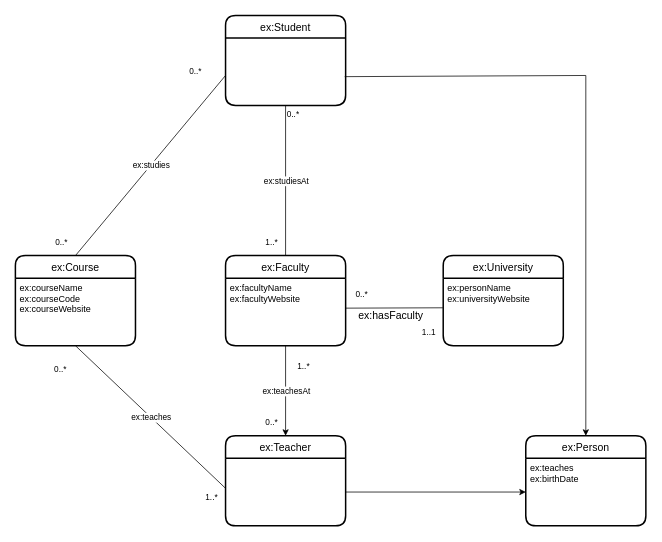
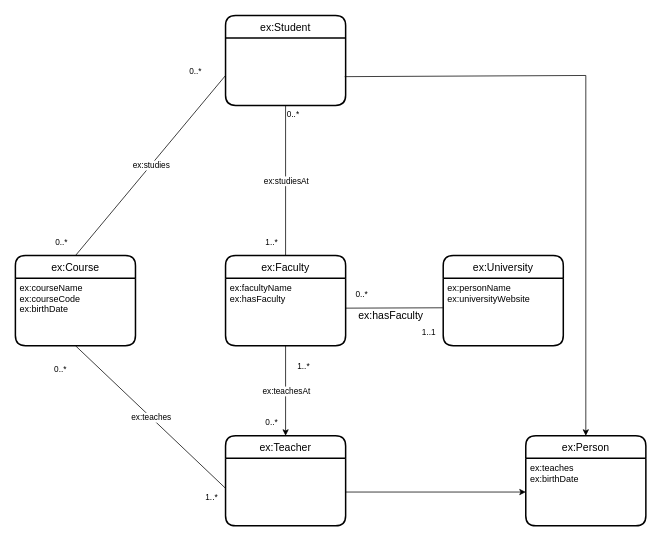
node "ex:courseName ex:courseCode ex:courseWebsite": label "ex:courseName ex:courseCode ex:courseWebsite" -> "ex:courseName ex:courseCode ex:birthDate"
node "ex:facultyName ex:facultyWebsite": label "ex:facultyName ex:facultyWebsite" -> "ex:facultyName ex:hasFaculty"
